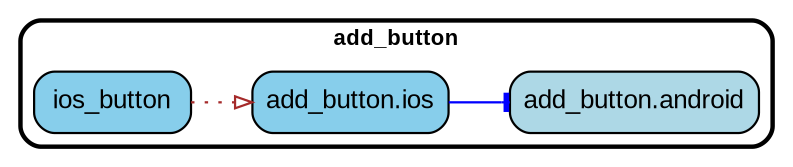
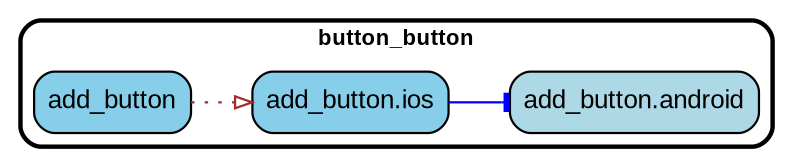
cluster "add_button": label "add_button" -> "button_button"
node "ios_button": label "ios_button" -> "add_button"
